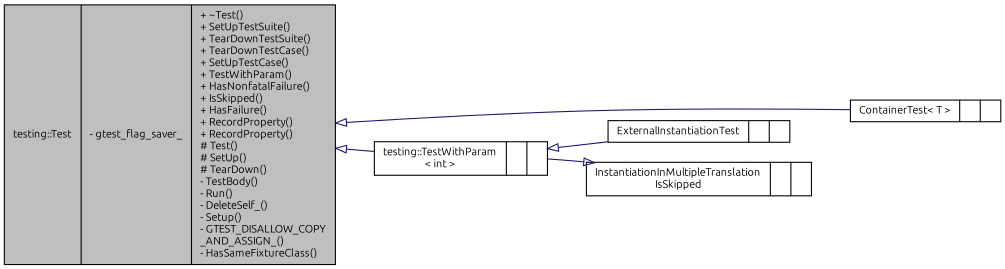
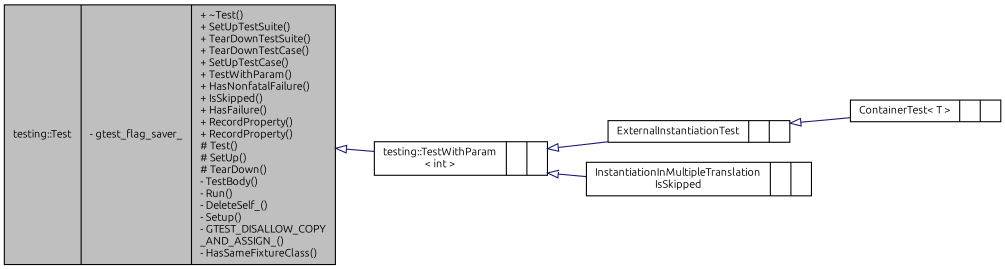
edge "ContainerTest< T >" -> "testing::Test": now "ContainerTest< T >" -> "ExternalInstantiationTest"
edge "testing::TestWithParam" -> "InstantiationInMultipleTranslation": reversed
